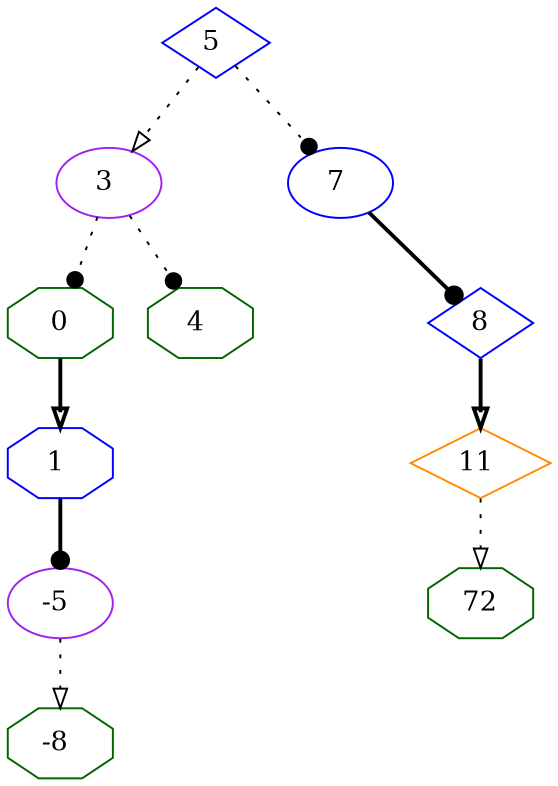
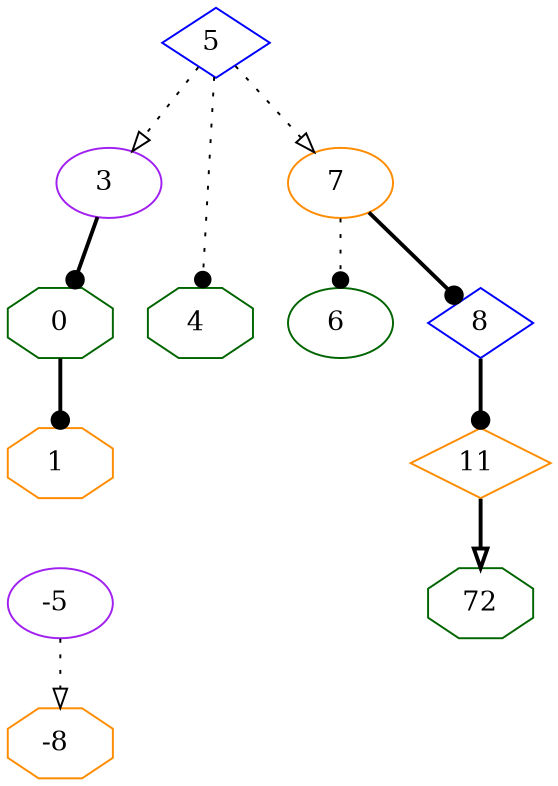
edge "5" -> "7": arrowhead dot -> onormal
node "7": color blue -> darkorange
edge "3" -> "0": style dotted -> bold
edge "3" -> "4": now "5" -> "4"
node "6": added
edge "0" -> "1": arrowhead onormal -> dot
edge "8" -> "11": arrowhead onormal -> dot
node "1": color blue -> darkorange
edge "11" -> "72": style dotted -> bold
edge "1" -> "-5": removed
node "-8": color darkgreen -> darkorange
